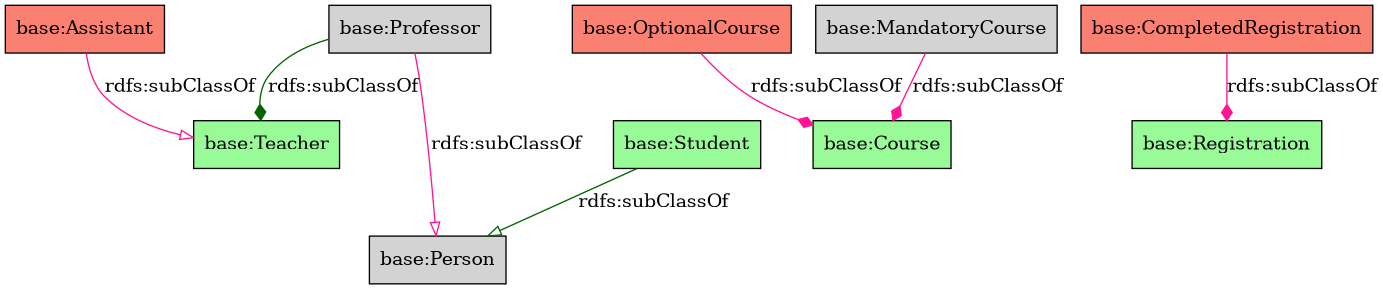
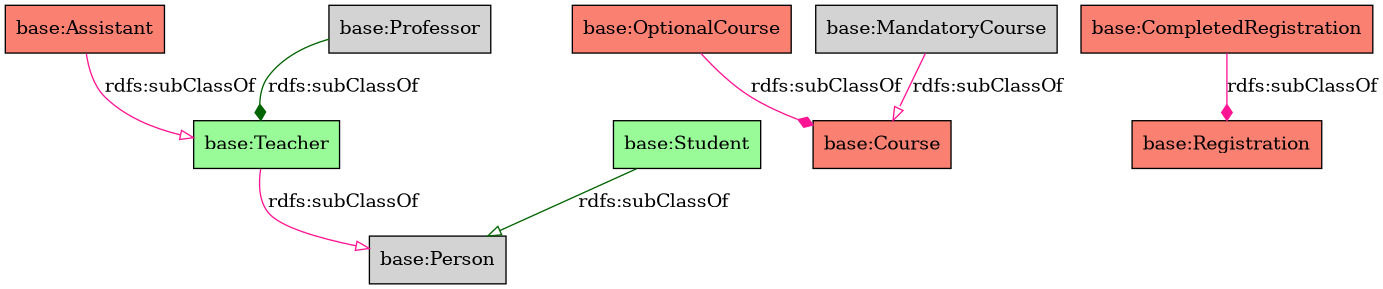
edge "base:MandatoryCourse" -> "base:Course": arrowhead diamond -> onormal
edge "base:Professor" -> "base:Person": now "base:Teacher" -> "base:Person"
node "base:Course": fillcolor palegreen -> salmon
node "base:Registration": fillcolor palegreen -> salmon
